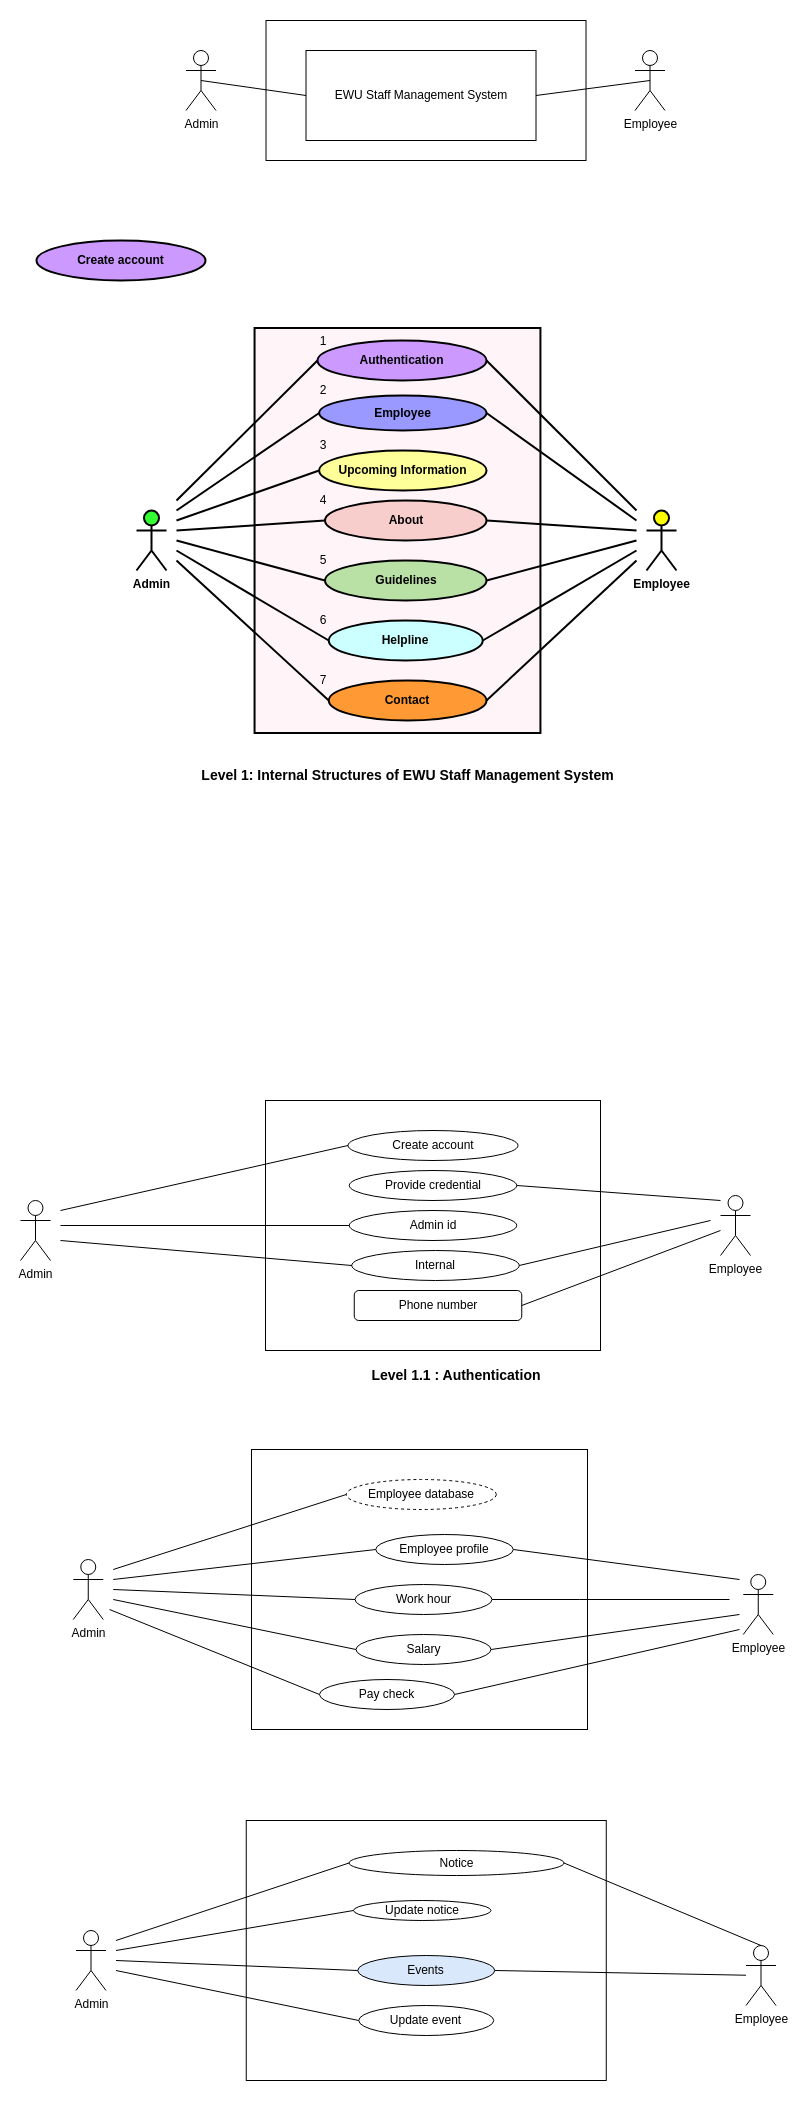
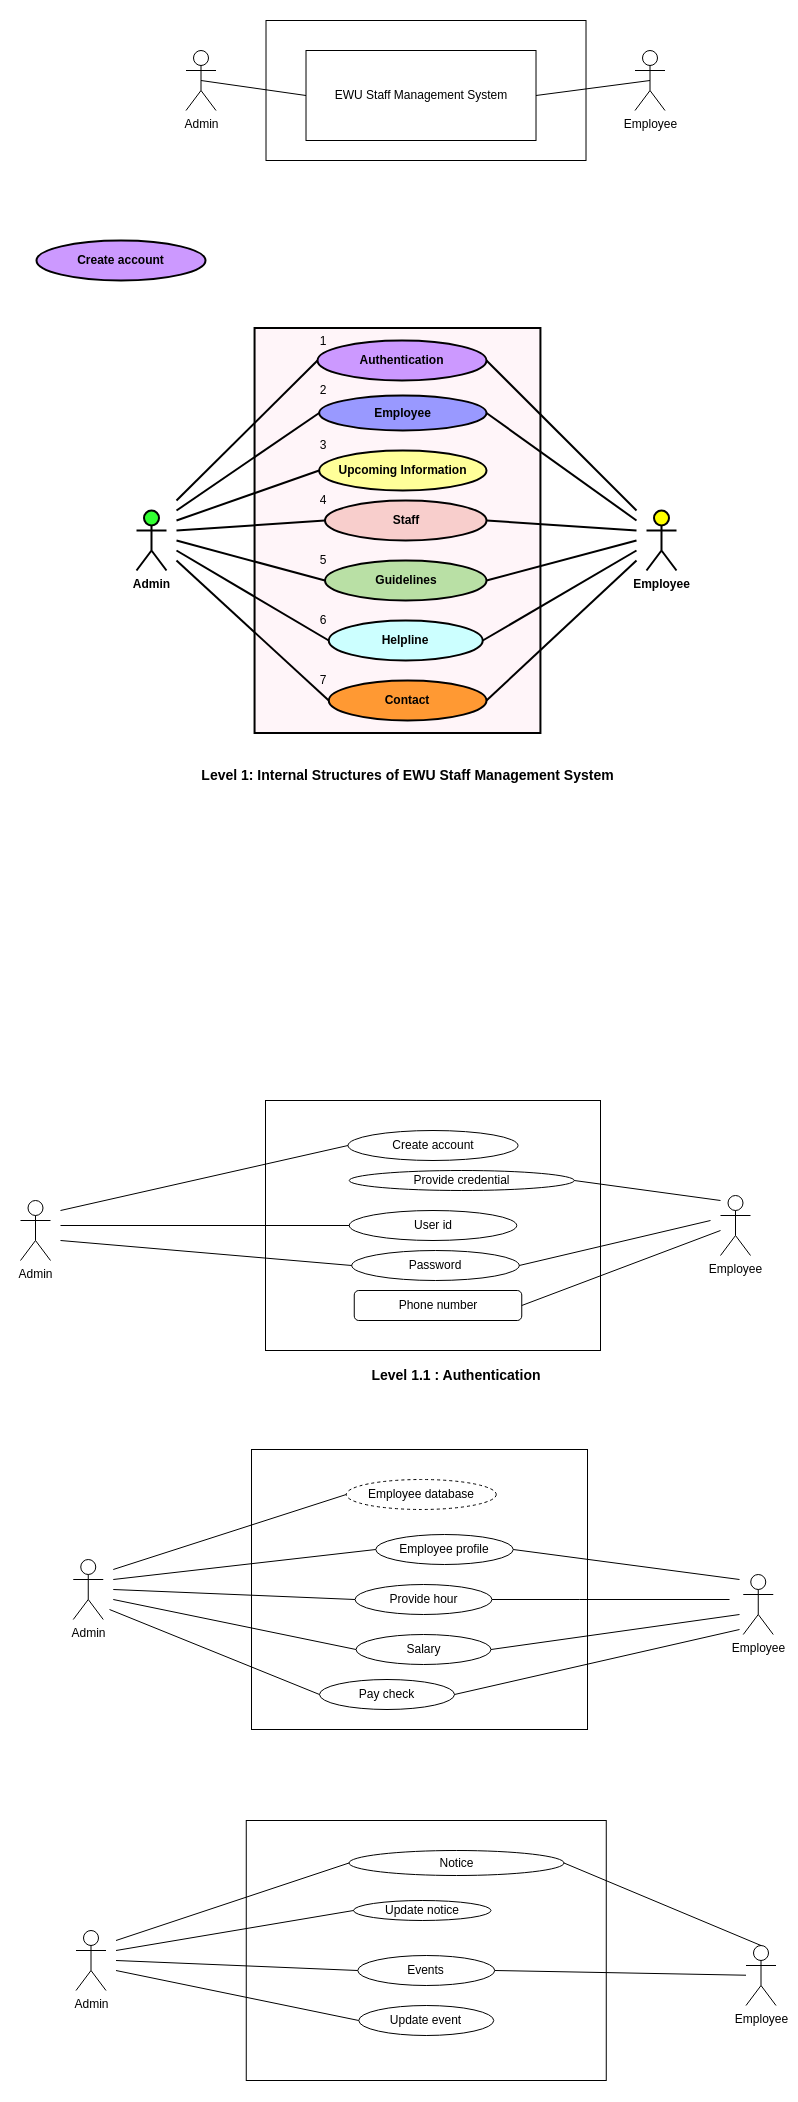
node "About": label "About" -> "Staff"
node "Provide credential": size 168x30 -> 225x20
node "Admin id": label "Admin id" -> "User id"
node "Internal": label "Internal" -> "Password"
node "Work hour": label "Work hour" -> "Provide hour"
node "Events": fillcolor #dae8fc -> #ffffff
